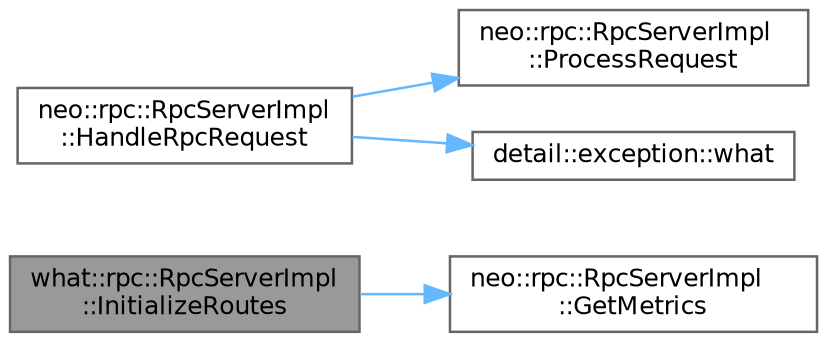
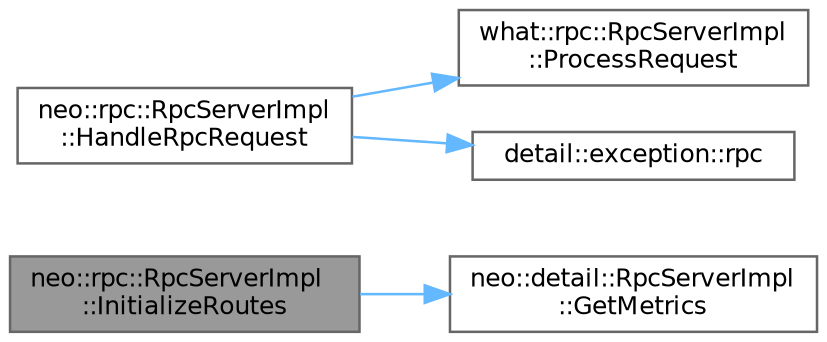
node "neo::rpc::RpcServerImpl ::ProcessRequest": label "neo::rpc::RpcServerImpl ::ProcessRequest" -> "what::rpc::RpcServerImpl ::ProcessRequest"
node "detail::exception::what": label "detail::exception::what" -> "detail::exception::rpc"
node "what::rpc::RpcServerImpl ::InitializeRoutes": label "what::rpc::RpcServerImpl ::InitializeRoutes" -> "neo::rpc::RpcServerImpl ::InitializeRoutes"
node "neo::rpc::RpcServerImpl ::GetMetrics": label "neo::rpc::RpcServerImpl ::GetMetrics" -> "neo::detail::RpcServerImpl ::GetMetrics"
